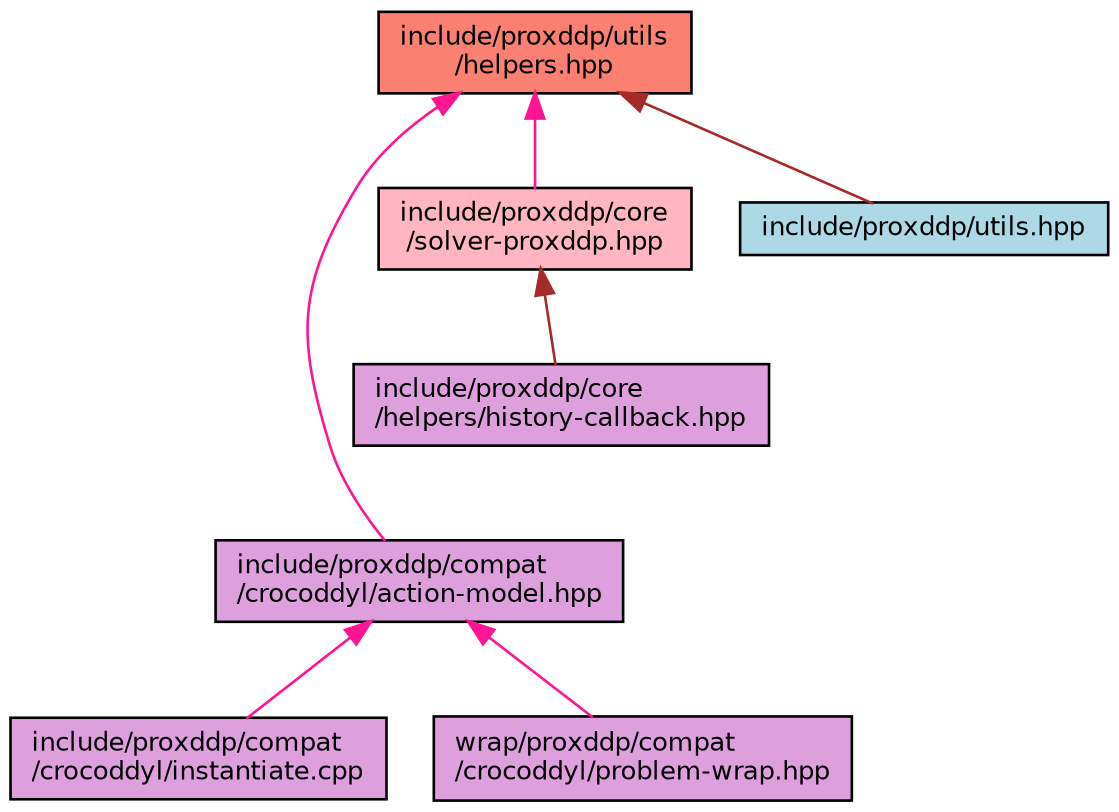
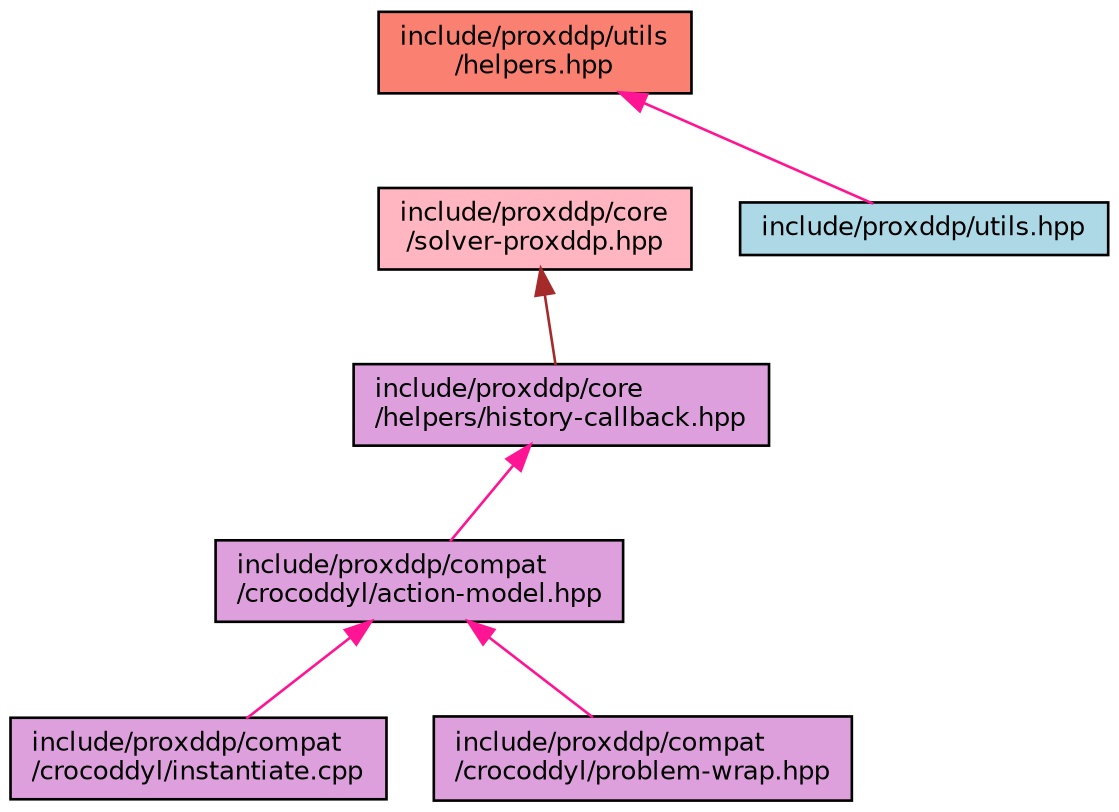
edge "include/proxddp/utils.hpp" -> "include/proxddp/utils /helpers.hpp": color brown -> deeppink
edge "include/proxddp/core /solver-proxddp.hpp" -> "include/proxddp/utils /helpers.hpp": removed
edge "include/proxddp/compat /crocoddyl/action-model.hpp" -> "include/proxddp/utils /helpers.hpp": now "include/proxddp/compat /crocoddyl/action-model.hpp" -> "include/proxddp/core /helpers/history-callback.hpp"
node "wrap/proxddp/compat /crocoddyl/problem-wrap.hpp": label "wrap/proxddp/compat /crocoddyl/problem-wrap.hpp" -> "include/proxddp/compat /crocoddyl/problem-wrap.hpp"
